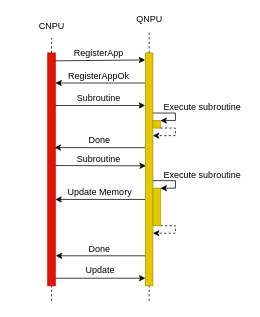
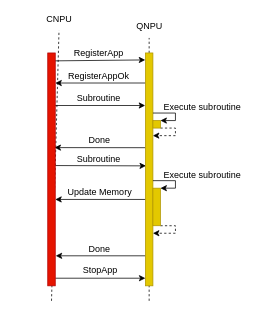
node "QNPU": moved (149, 19) -> (149, 27)
node "CNPU": moved (51, 27) -> (59, 19)
node "Update": label "Update" -> "StopApp"
